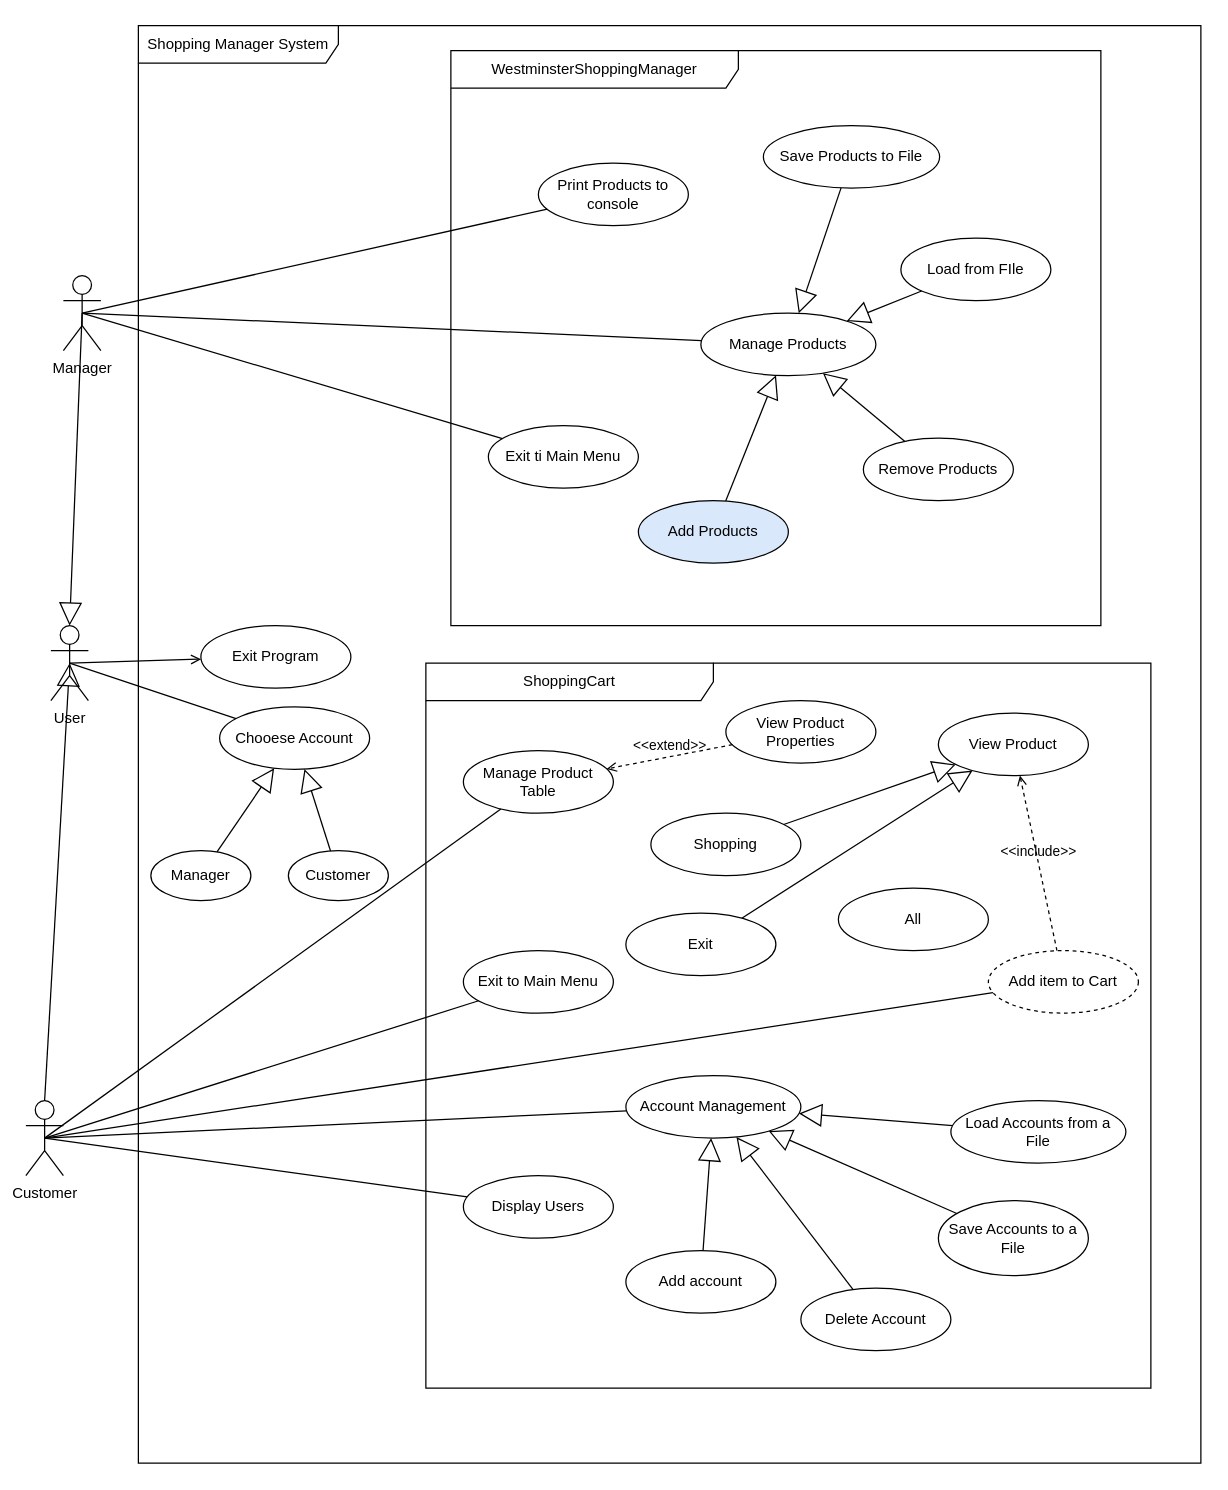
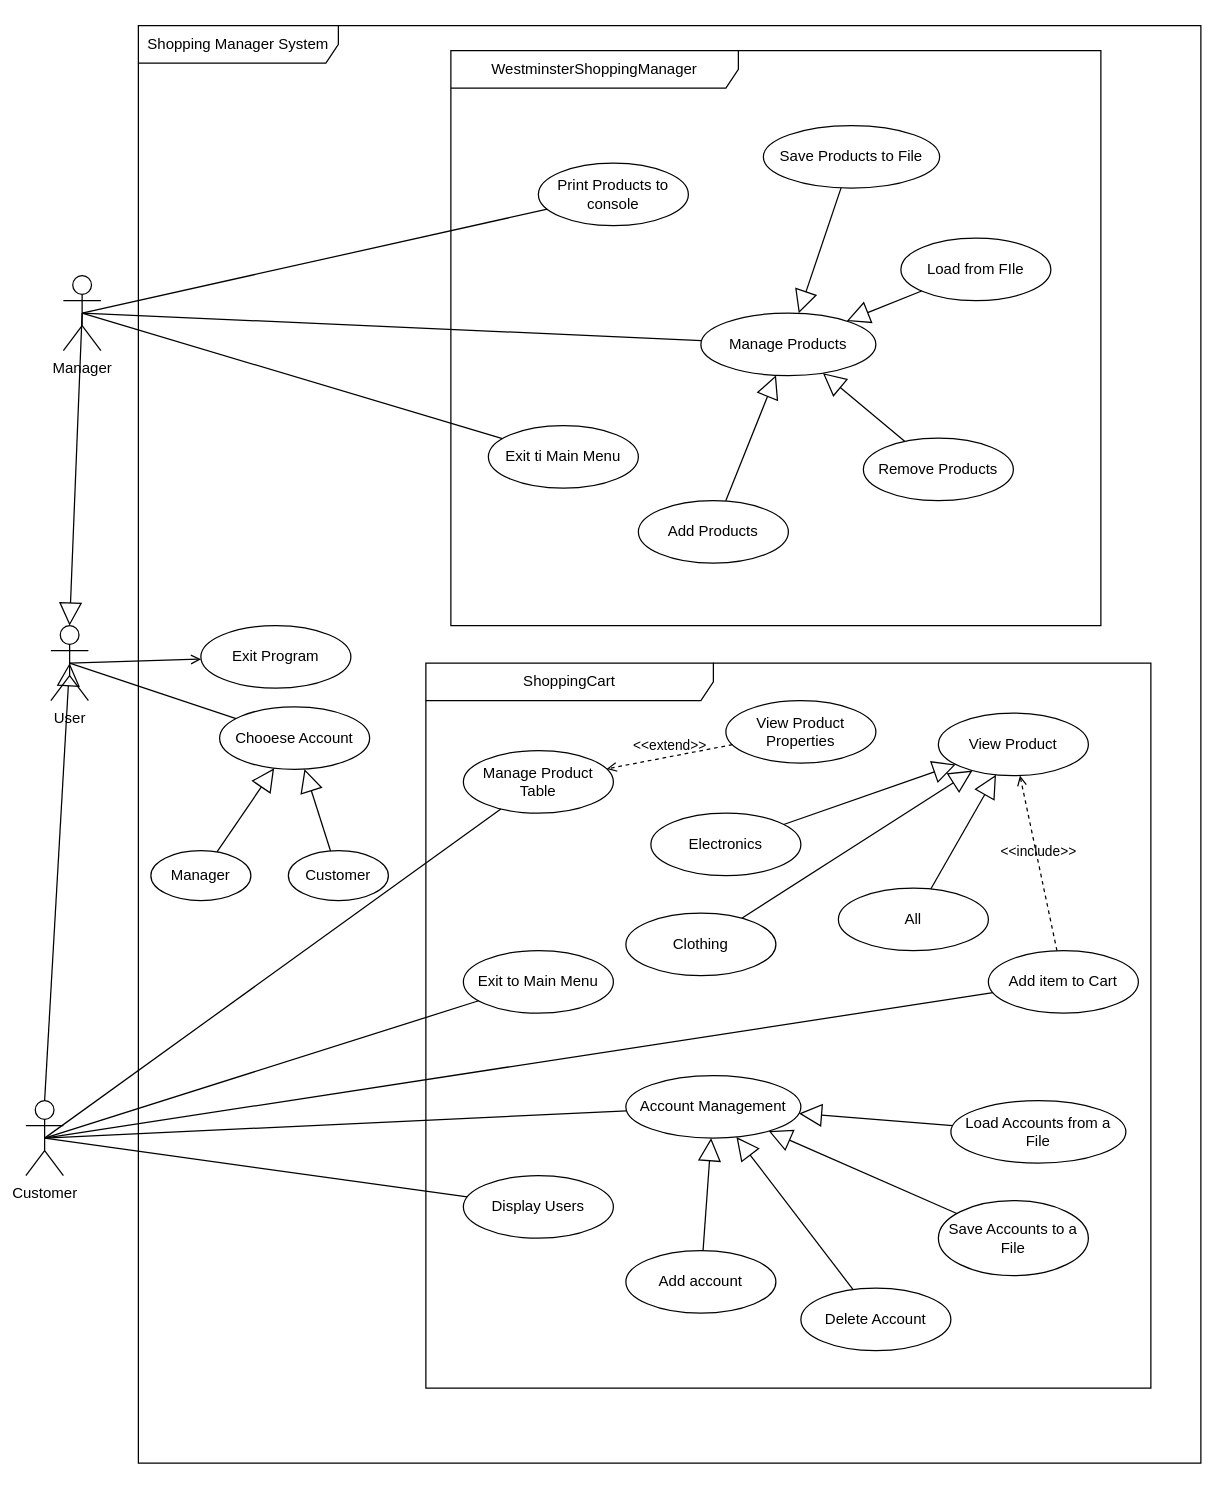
node "Add Products": fillcolor #dae8fc -> #ffffff
edge "All" -> "View Product": added
node "Shopping": label "Shopping" -> "Electronics"
node "Exit": label "Exit" -> "Clothing"
node "Add item to Cart": style dashed -> solid
